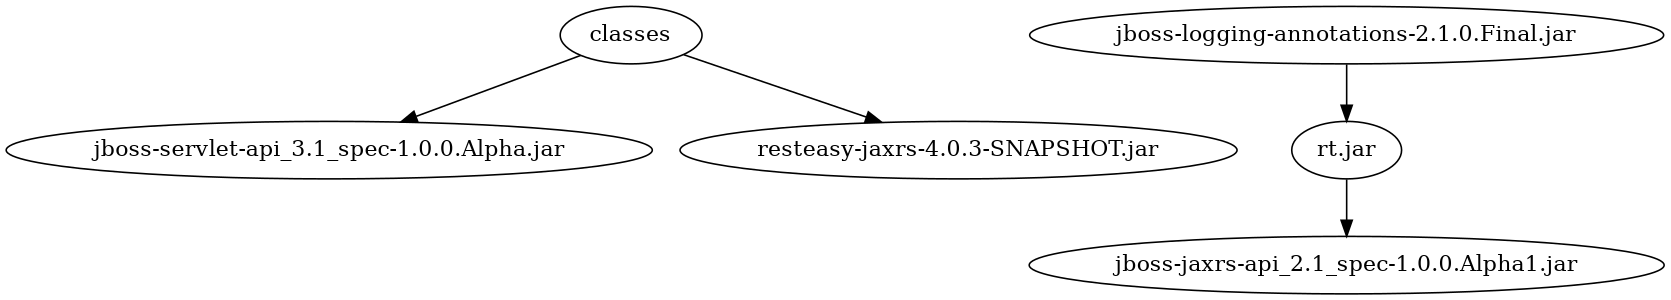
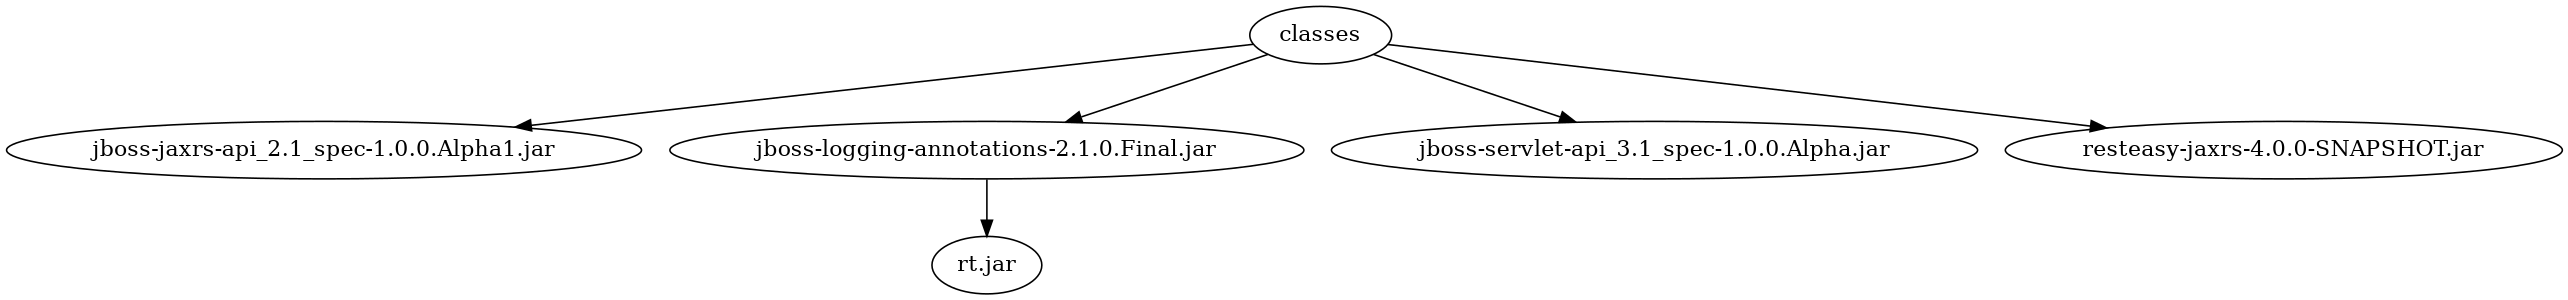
edge "classes" -> "jboss-logging-annotations-2.1.0.Final.jar": added
node "resteasy-jaxrs-4.0.3-SNAPSHOT.jar": label "resteasy-jaxrs-4.0.3-SNAPSHOT.jar" -> "resteasy-jaxrs-4.0.0-SNAPSHOT.jar"
edge "rt.jar" -> "jboss-jaxrs-api_2.1_spec-1.0.0.Alpha1.jar": now "classes" -> "jboss-jaxrs-api_2.1_spec-1.0.0.Alpha1.jar"
